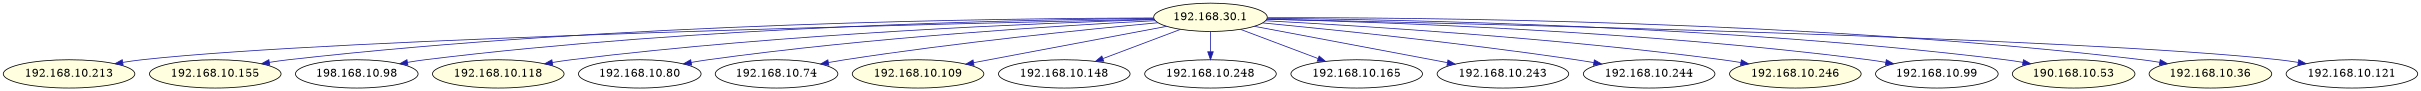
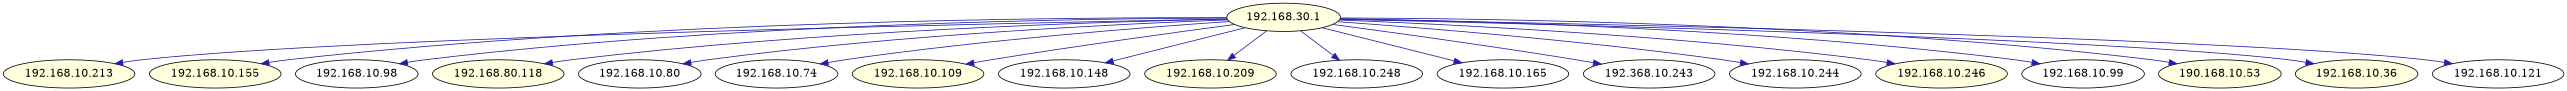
node "198.168.10.98": label "198.168.10.98" -> "192.168.10.98"
node "192.168.10.118": label "192.168.10.118" -> "192.168.80.118"
node "192.168.10.209": added
node "192.168.10.243": label "192.168.10.243" -> "192.368.10.243"
